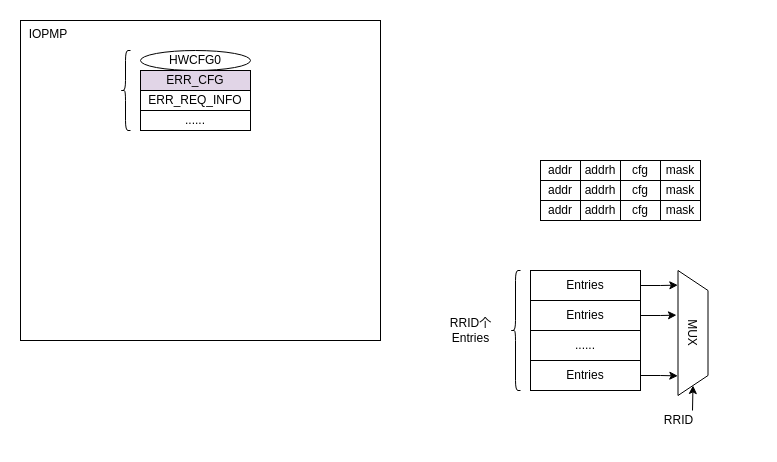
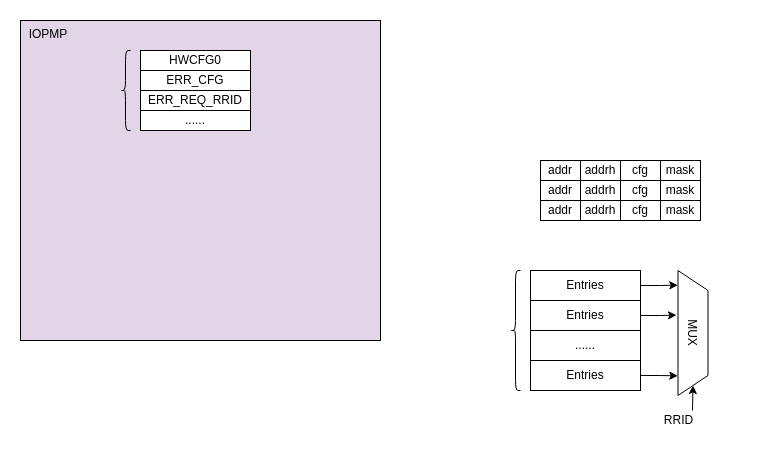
node "HWCFG0": shape ellipse -> rectangle
node "ERR_CFG": fillcolor #e1d5e7 -> #ffffff
node "ERR_REQ_INFO": label "ERR_REQ_INFO" -> "ERR_REQ_RRID"
node "IOPMP": fillcolor #ffffff -> #e1d5e7
node "RRID个 Entries": removed
